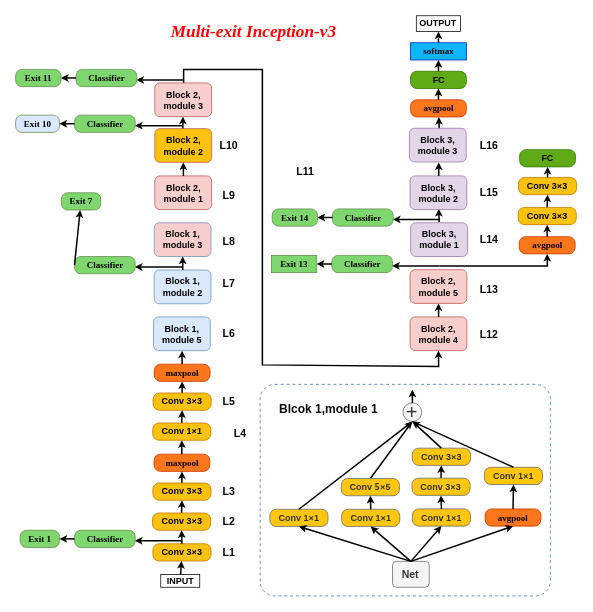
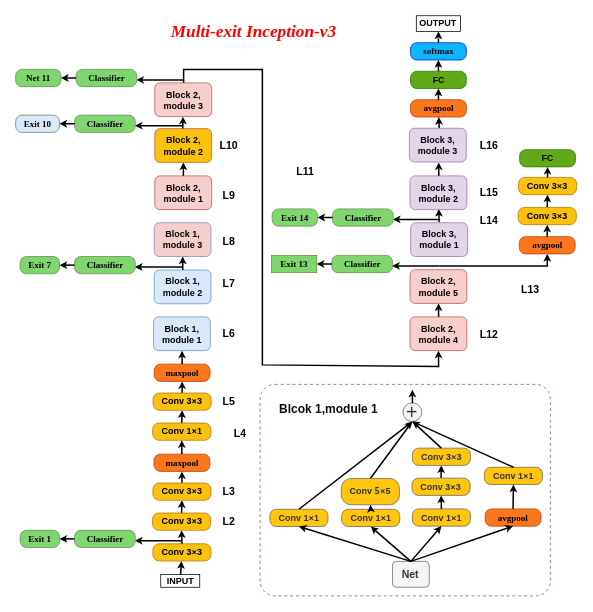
node "softmax": shape rectangle -> rounded rectangle
node "Exit 11": label "Exit 11" -> "Net 11"
node "Exit 7": moved (81, 201) -> (40, 265)
node "L14": moved (489, 240) -> (489, 221)
node "L13": moved (489, 290) -> (530, 290)
node "Block 1, module 5": label "Block 1, module 5" -> "Block 1, module 1"
node "Conv 5×5": size 58x17 -> 58x26
node "L1": removed
